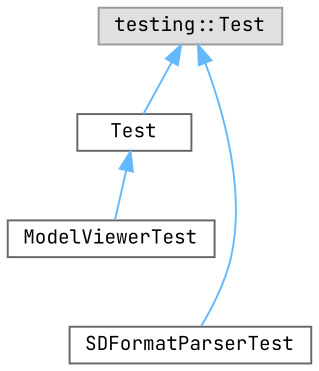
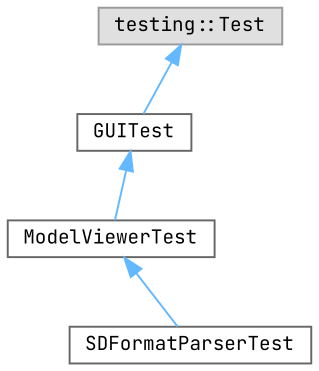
node "Test": label "Test" -> "GUITest"
edge "SDFormatParserTest" -> "testing::Test": now "SDFormatParserTest" -> "ModelViewerTest"
